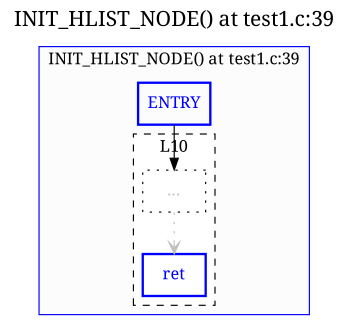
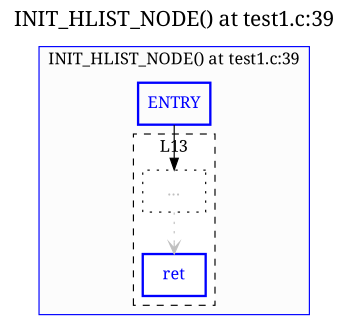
cluster "L10": label "L10" -> "L13"
